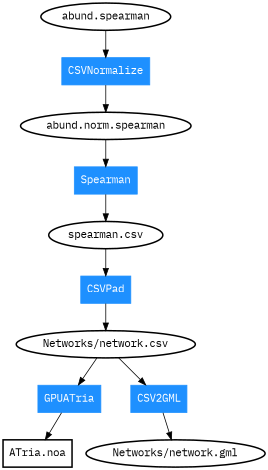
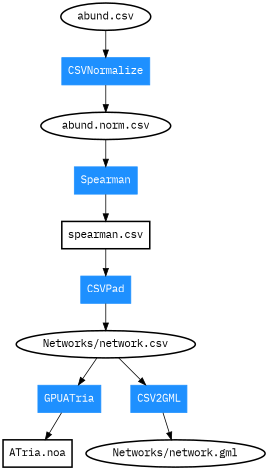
node "abund.spearman": label "abund.spearman" -> "abund.csv"
node "abund.norm.spearman": label "abund.norm.spearman" -> "abund.norm.csv"
node "spearman.csv": shape ellipse -> box
